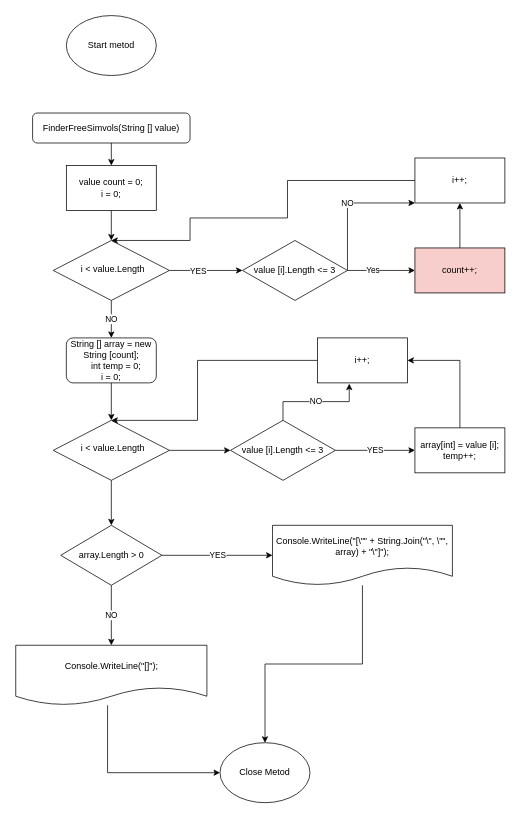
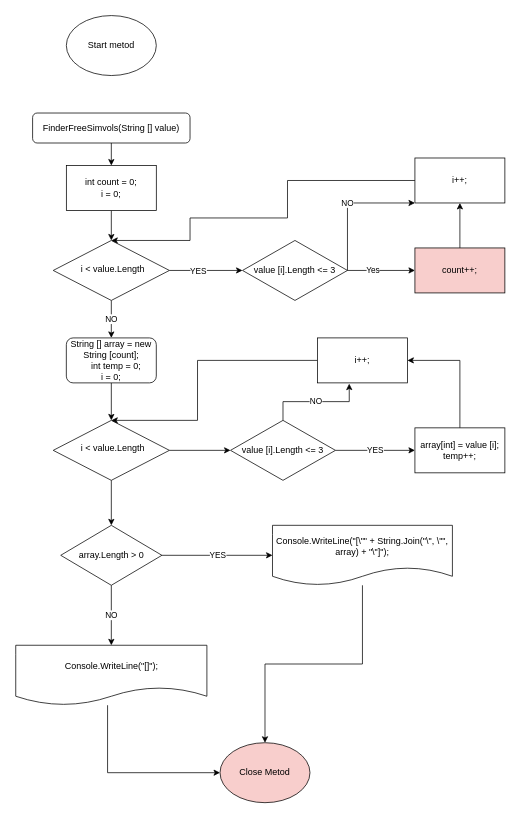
node "value count = 0; i = 0;": label "value count = 0; i = 0;" -> "int count = 0; i = 0;"
node "Close Metod": fillcolor #ffffff -> #f8cecc
